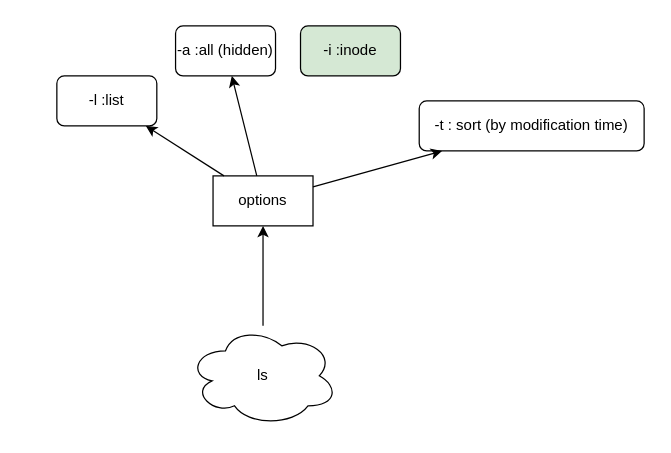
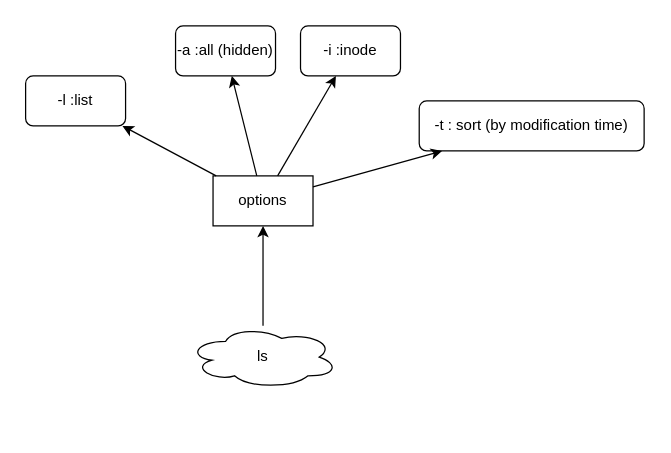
node "-i :inode": fillcolor #d5e8d4 -> #ffffff
node "-l :list": moved (107, 101) -> (76, 101)
edge "options" -> "-i :inode": added
node "ls": size 150x100 -> 150x63
